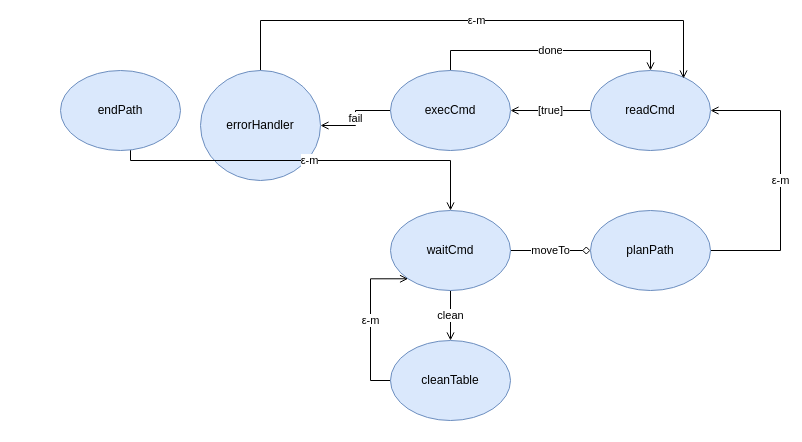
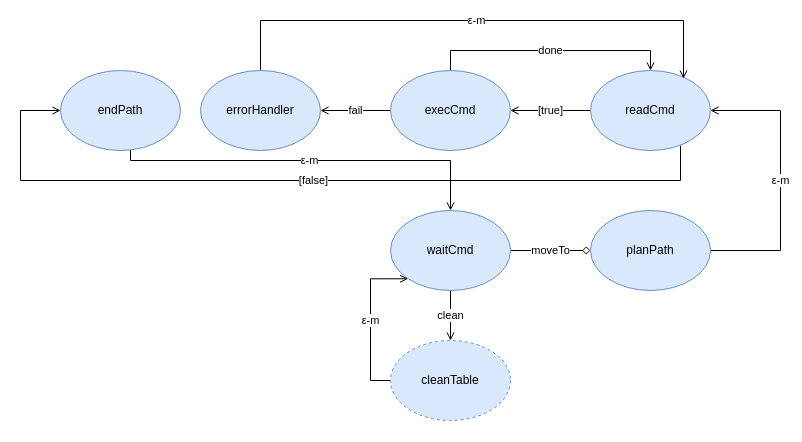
node "errorHandler": size 120x110 -> 120x80
edge "readCmd" -> "endPath": added, label "[false]"
node "cleanTable": style solid -> dashed
